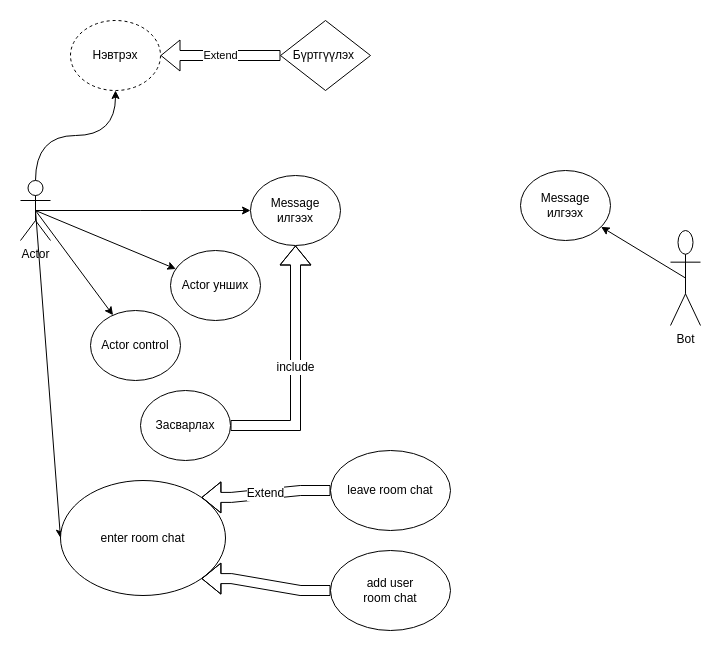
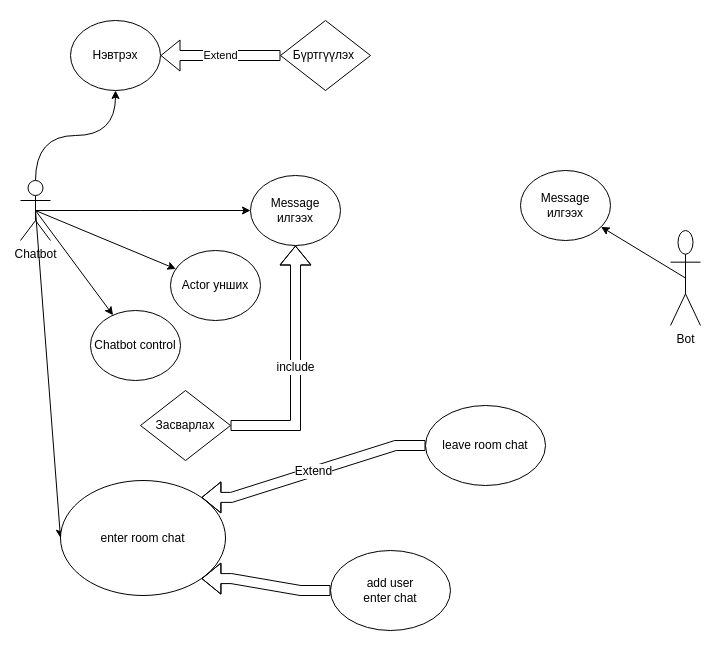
node "Нэвтрэх": style dashed -> solid
node "Actor": label "Actor" -> "Chatbot"
node "Actor control": label "Actor control" -> "Chatbot control"
node "Засварлах": shape ellipse -> diamond
node "leave room chat": moved (391, 491) -> (486, 446)
node "add user room chat": label "add user room chat" -> "add user enter chat"
